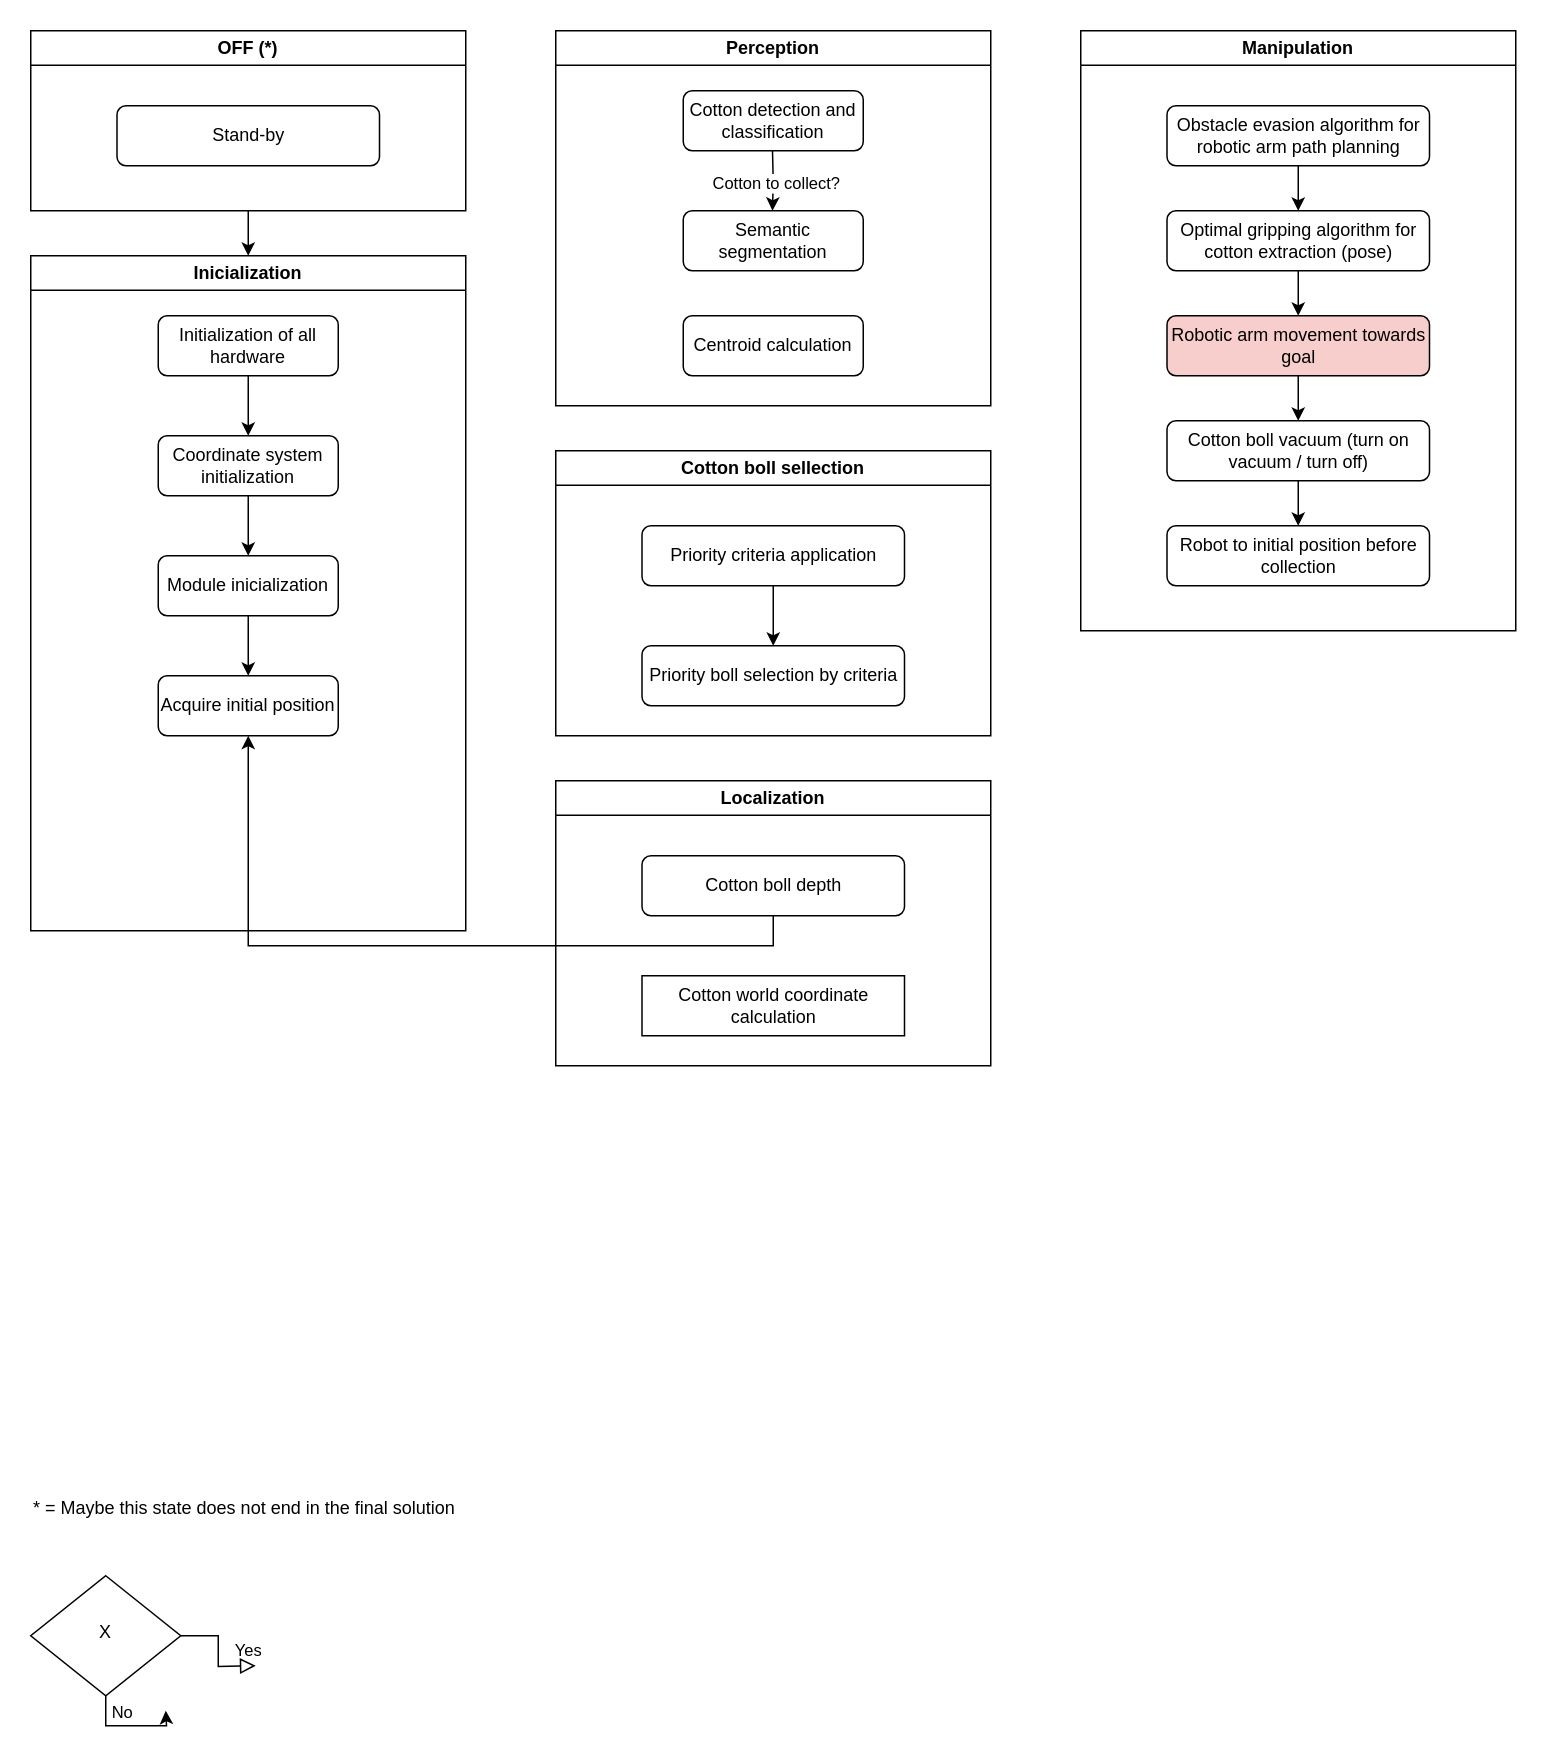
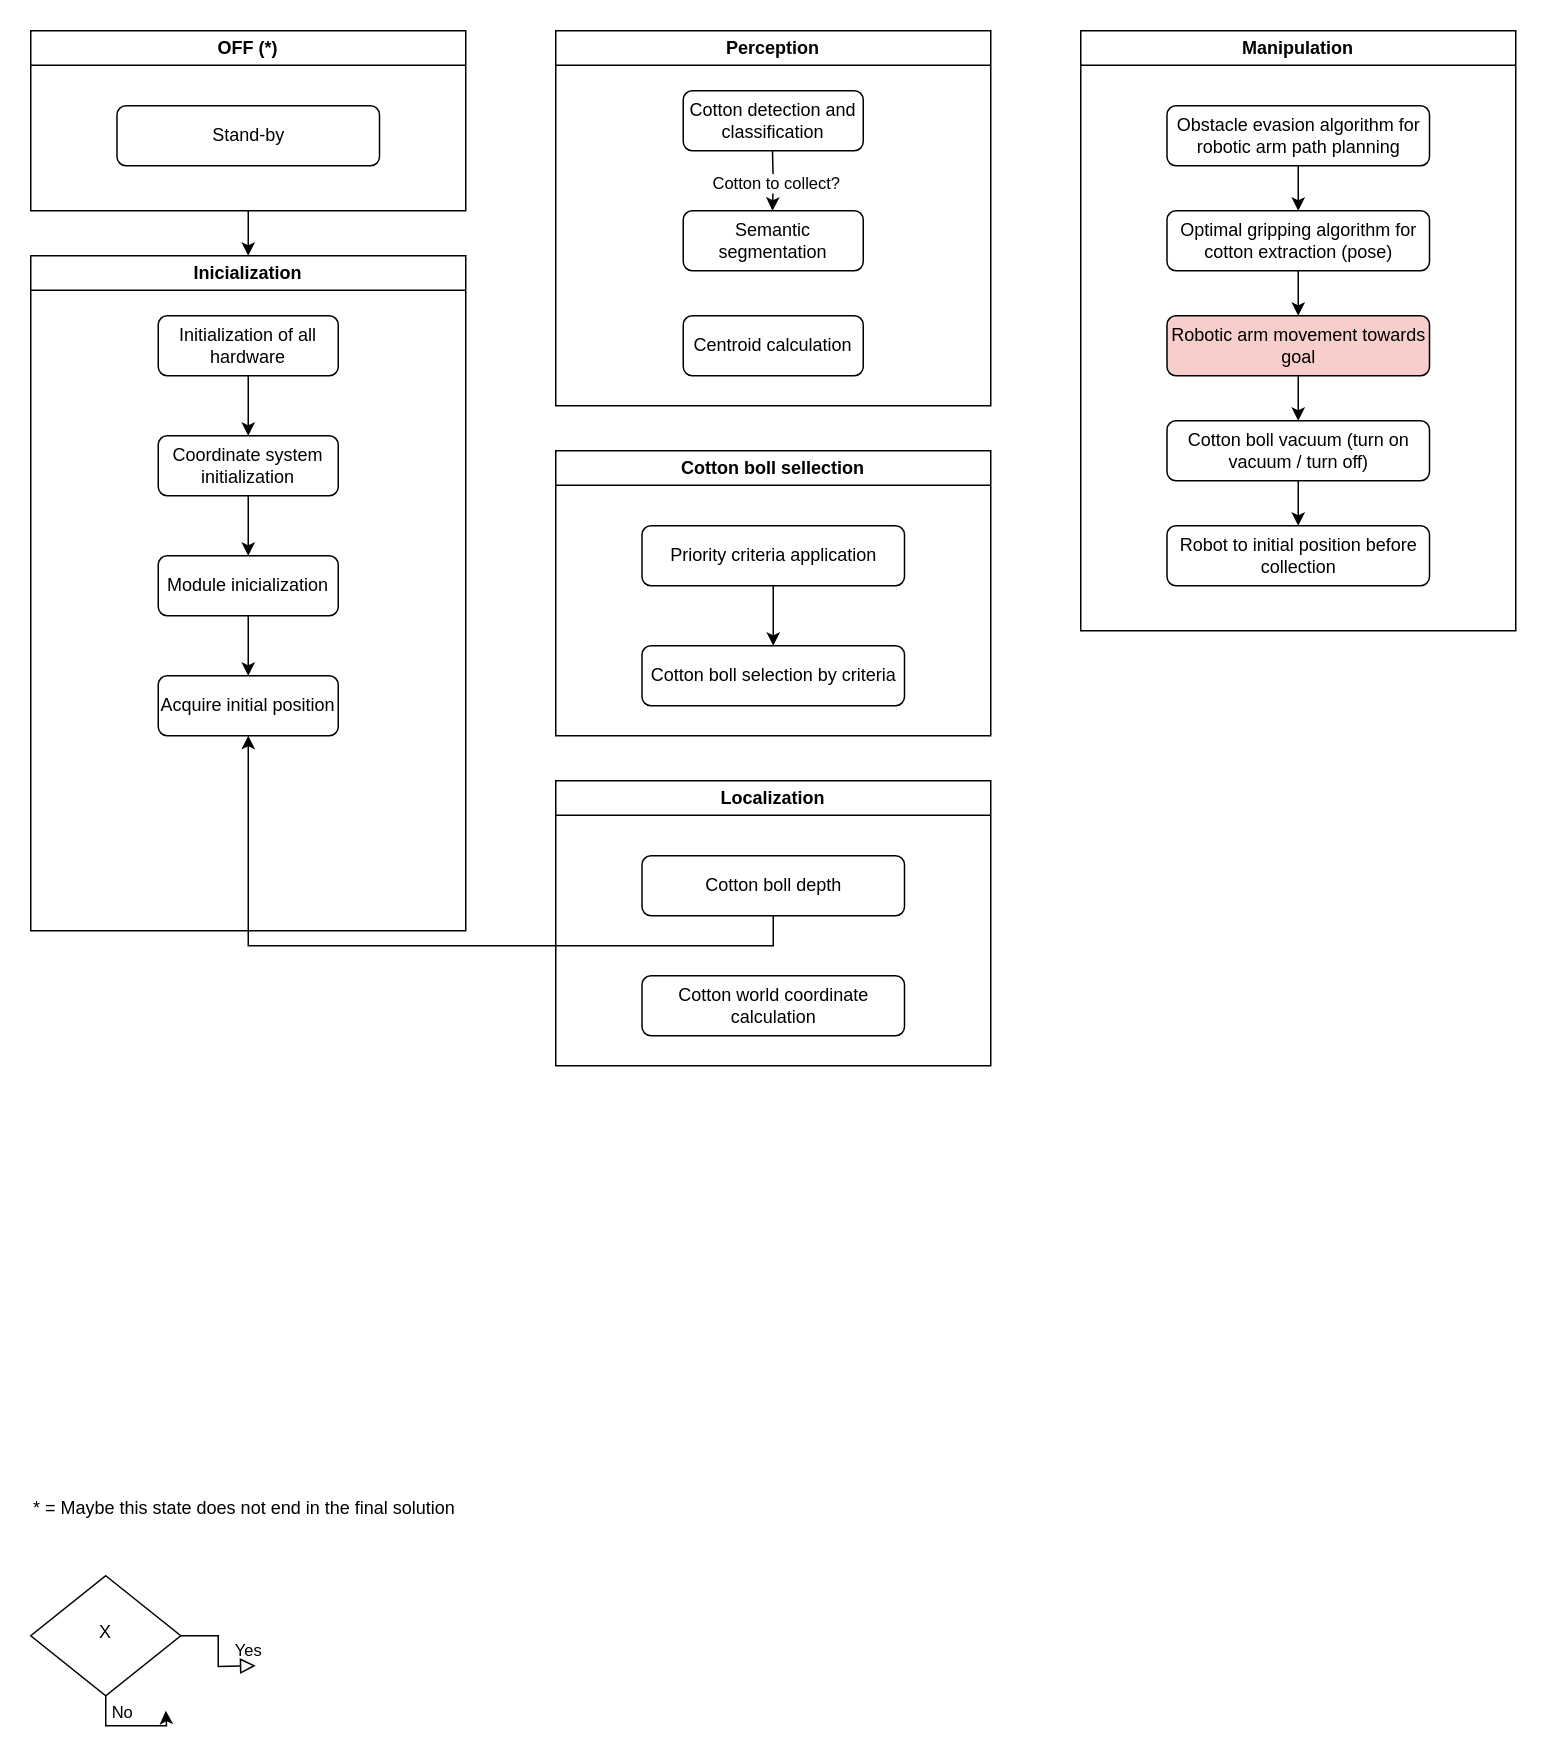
node "Priority boll selection by criteria": label "Priority boll selection by criteria" -> "Cotton boll selection by criteria"
node "Cotton world coordinate calculation": shape rectangle -> rounded rectangle
